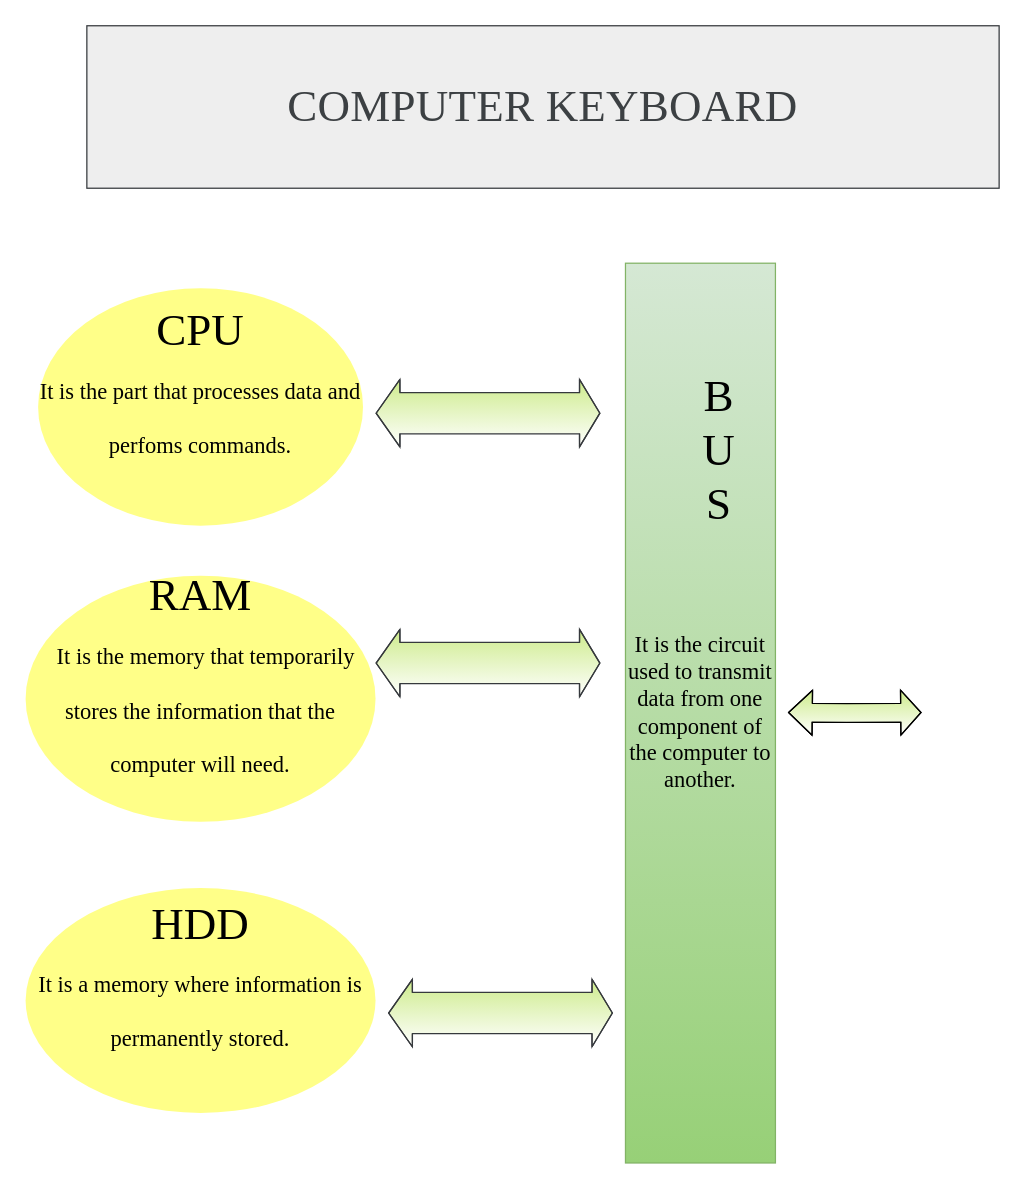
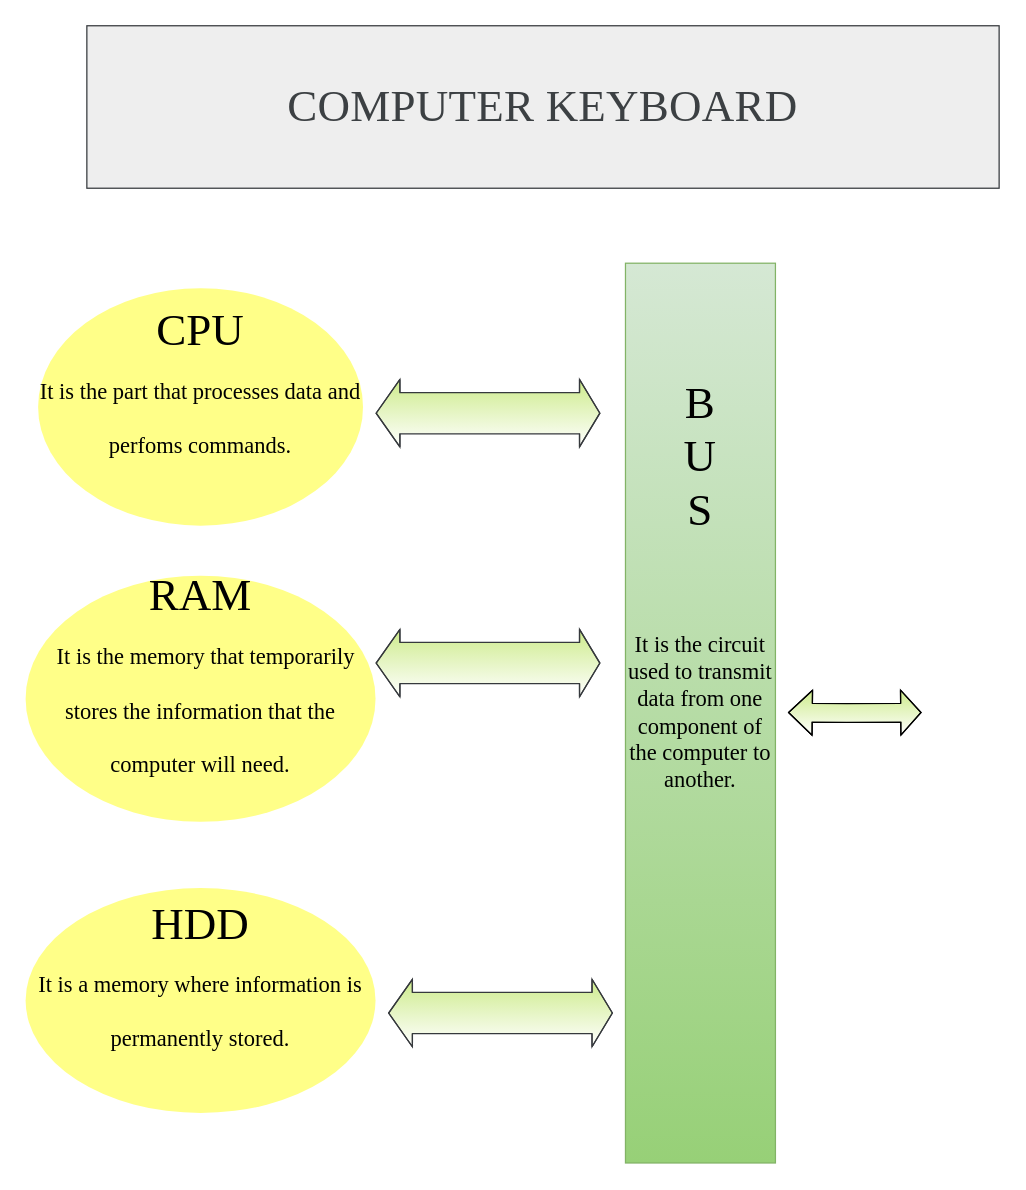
node "B U S": moved (719, 451) -> (701, 457)
